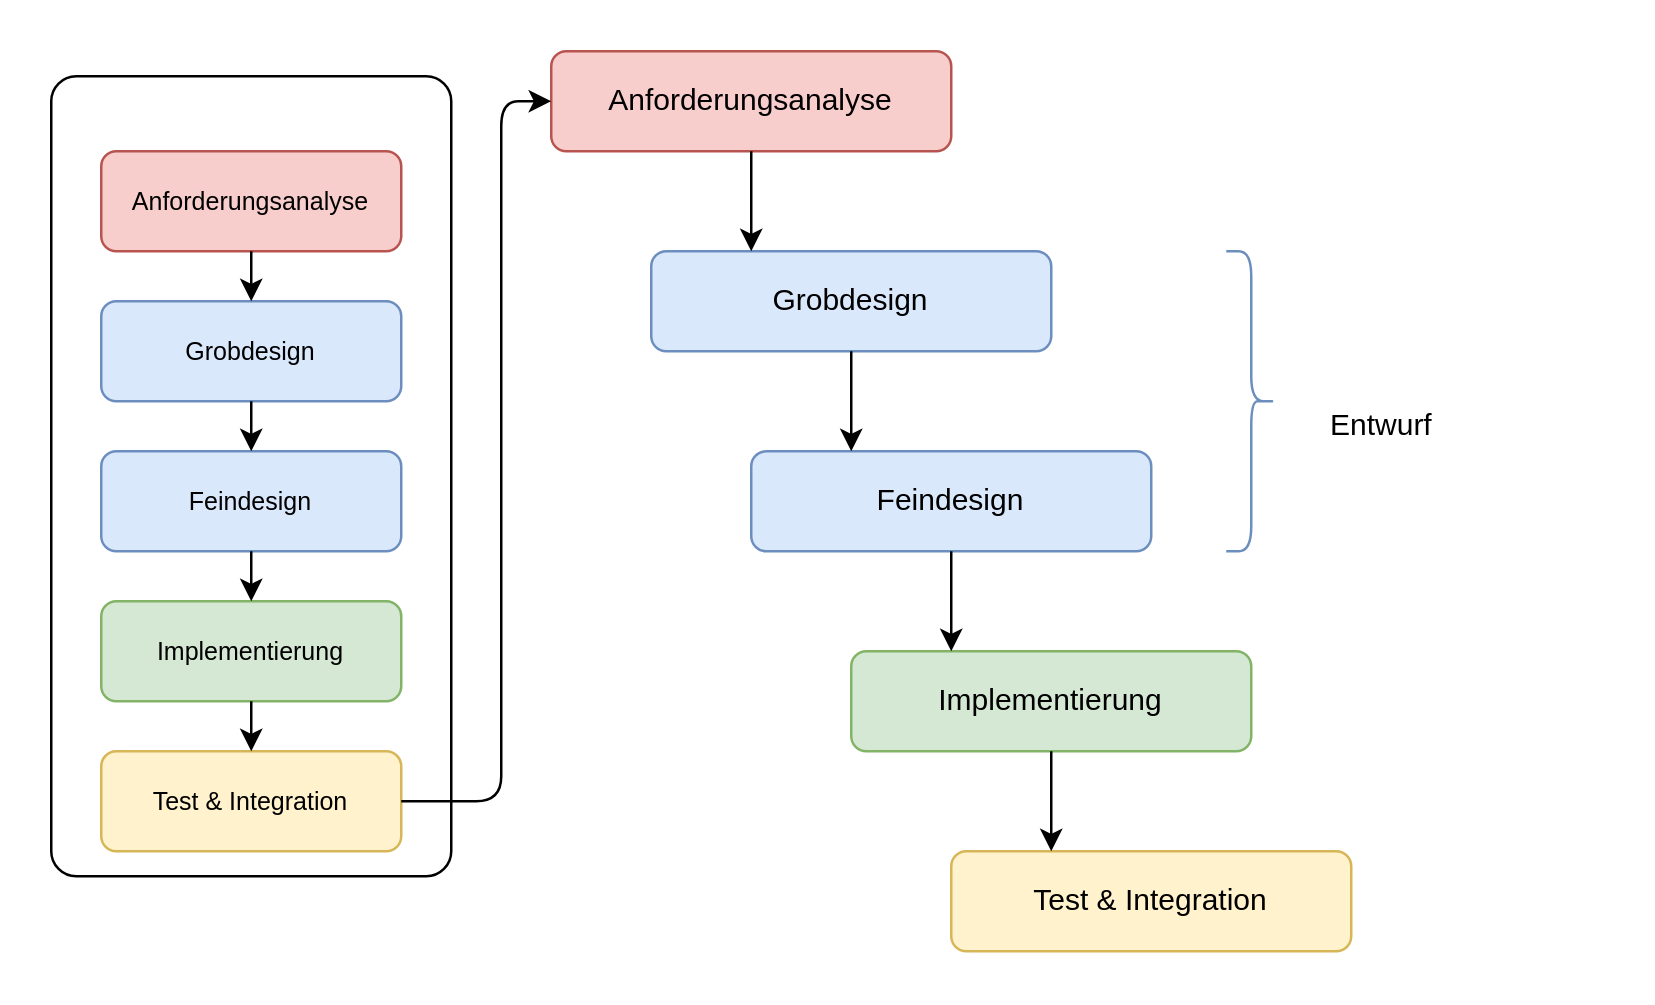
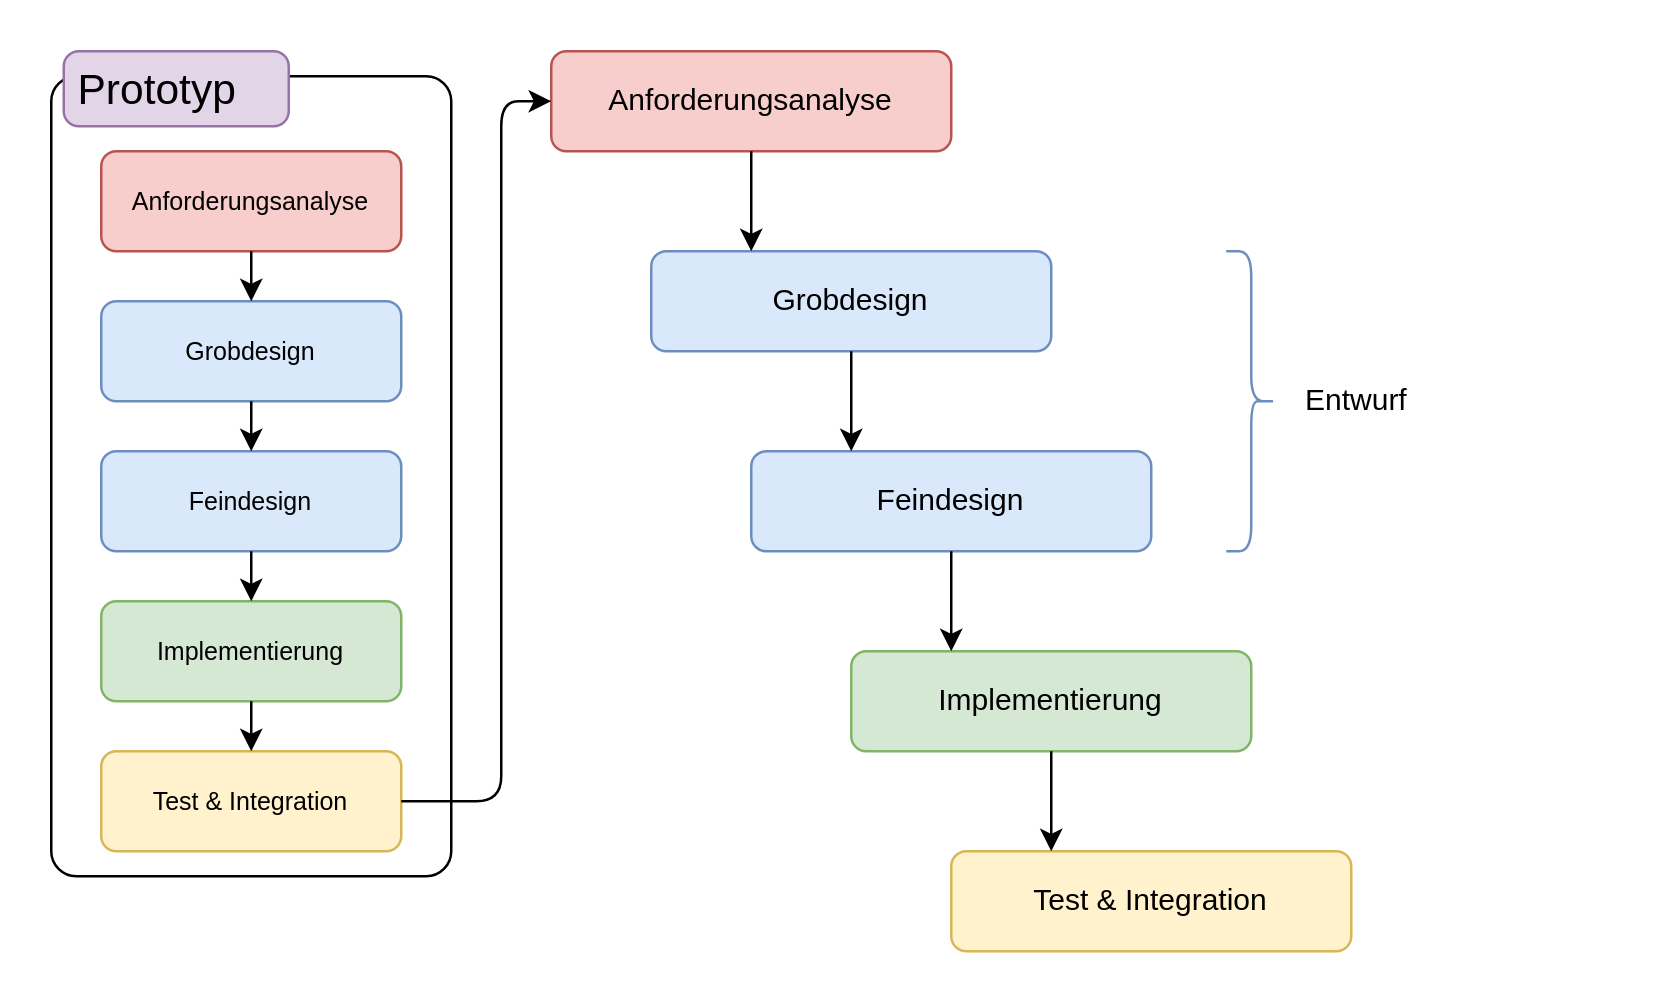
node "Prototyp": added
node "Entwurf": moved (1476, 426) -> (1451, 401)
